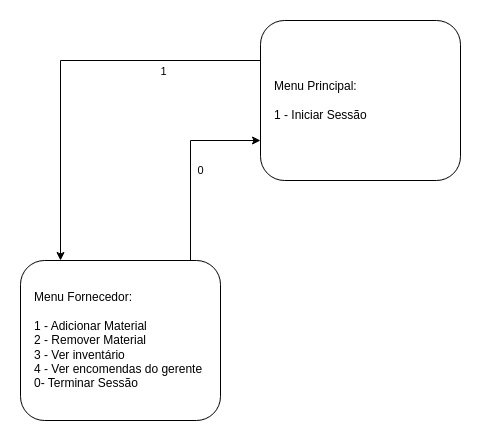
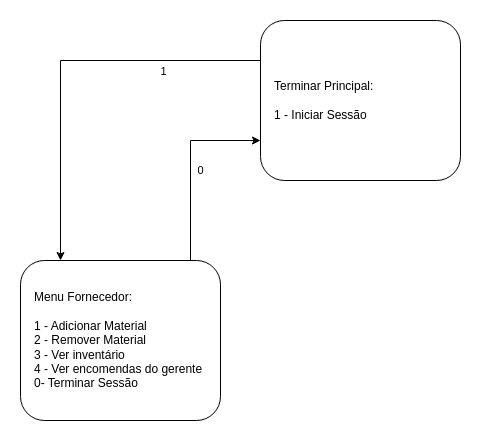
node "Menu Principal: 1 - Iniciar Sessão": label "Menu Principal: 1 - Iniciar Sessão" -> "Terminar Principal: 1 - Iniciar Sessão"
